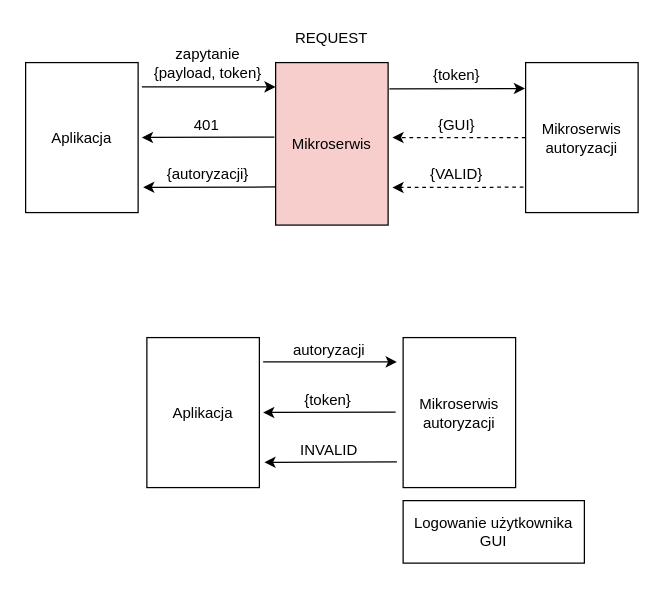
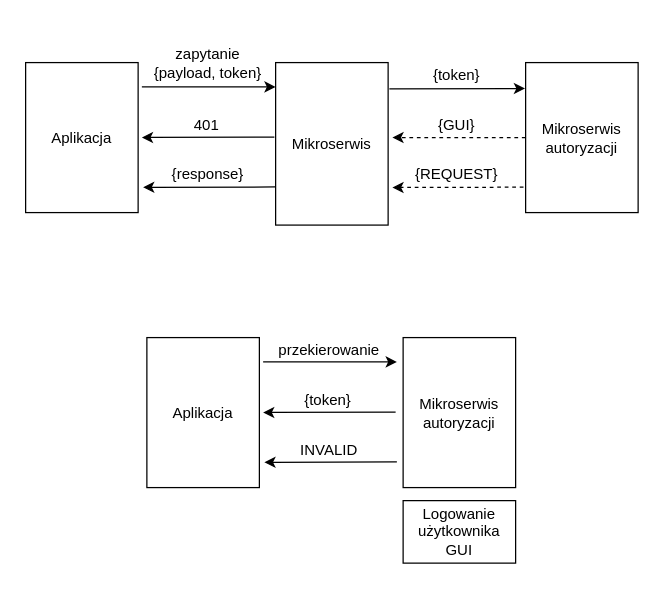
node "REQUEST": removed
node "Mikroserwis": fillcolor #f8cecc -> #ffffff
node "{autoryzacji}": label "{autoryzacji}" -> "{response}"
node "{VALID}": label "{VALID}" -> "{REQUEST}"
node "autoryzacji": label "autoryzacji" -> "przekierowanie"
node "Logowanie użytkownika GUI": size 181x63 -> 113x63
